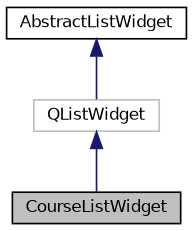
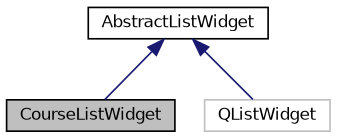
edge "CourseListWidget" -> "QListWidget": now "CourseListWidget" -> "AbstractListWidget"
